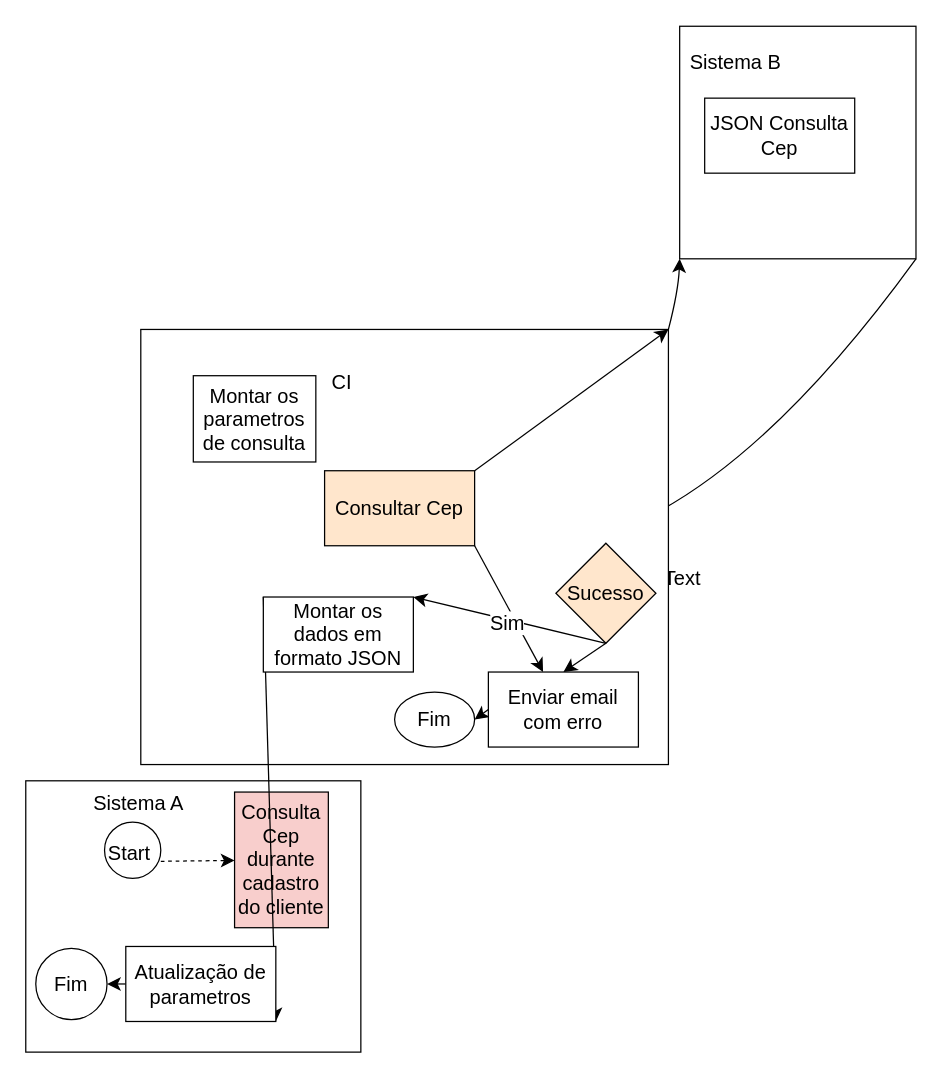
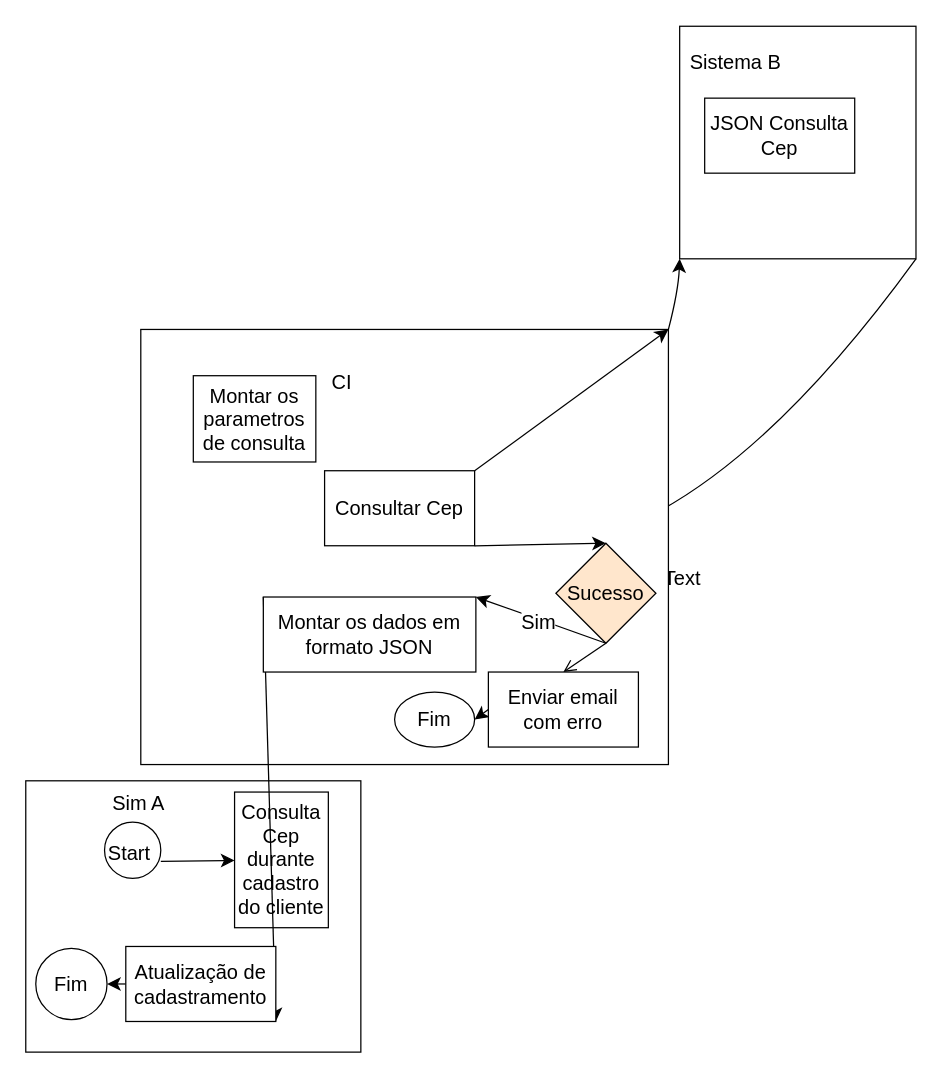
node "Consultar Cep": fillcolor #ffe6cc -> #ffffff
edge "Consultar Cep" -> "Enviar email com erro": now "Consultar Cep" -> "Sucesso"
node "Montar os dados em formato JSON": size 150x75 -> 213x75
edge "Sucesso" -> "Enviar email com erro": arrowhead classic -> open
node "Sistema A": label "Sistema A" -> "Sim A"
node "Consulta Cep durante cadastro do cliente": fillcolor #f8cecc -> #ffffff
edge "Start" -> "Consulta Cep durante cadastro do cliente": style dashed -> solid
node "Atualização de parametros": label "Atualização de parametros" -> "Atualização de cadastramento"
